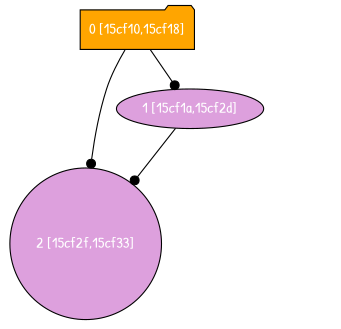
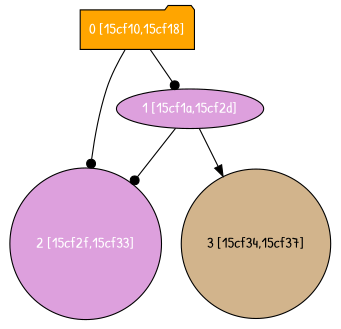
node "3 [15cf34,15cf37]": added
